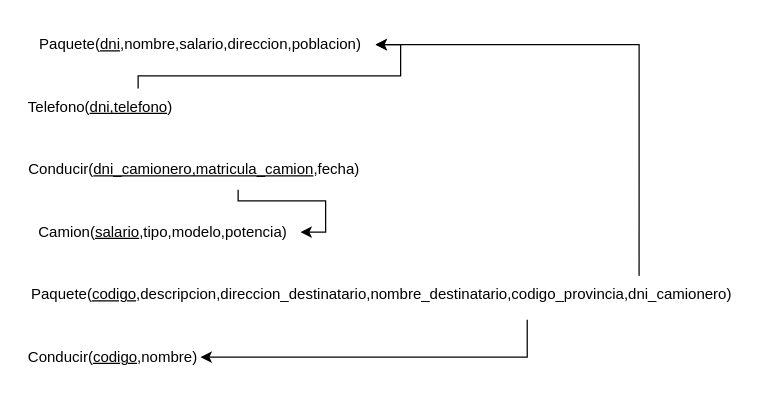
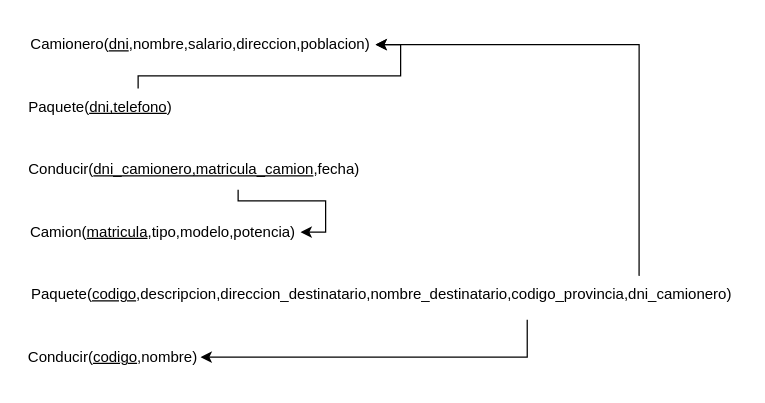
node "Paquete(dni,nombre,salario,direccion,poblacion)": label "Paquete(dni,nombre,salario,direccion,poblacion)" -> "Camionero(dni,nombre,salario,direccion,poblacion)"
node "Telefono(dni,telefono)": label "Telefono(dni,telefono)" -> "Paquete(dni,telefono)"
node "Camion(salario,tipo,modelo,potencia)": label "Camion(salario,tipo,modelo,potencia)" -> "Camion(matricula,tipo,modelo,potencia)"
